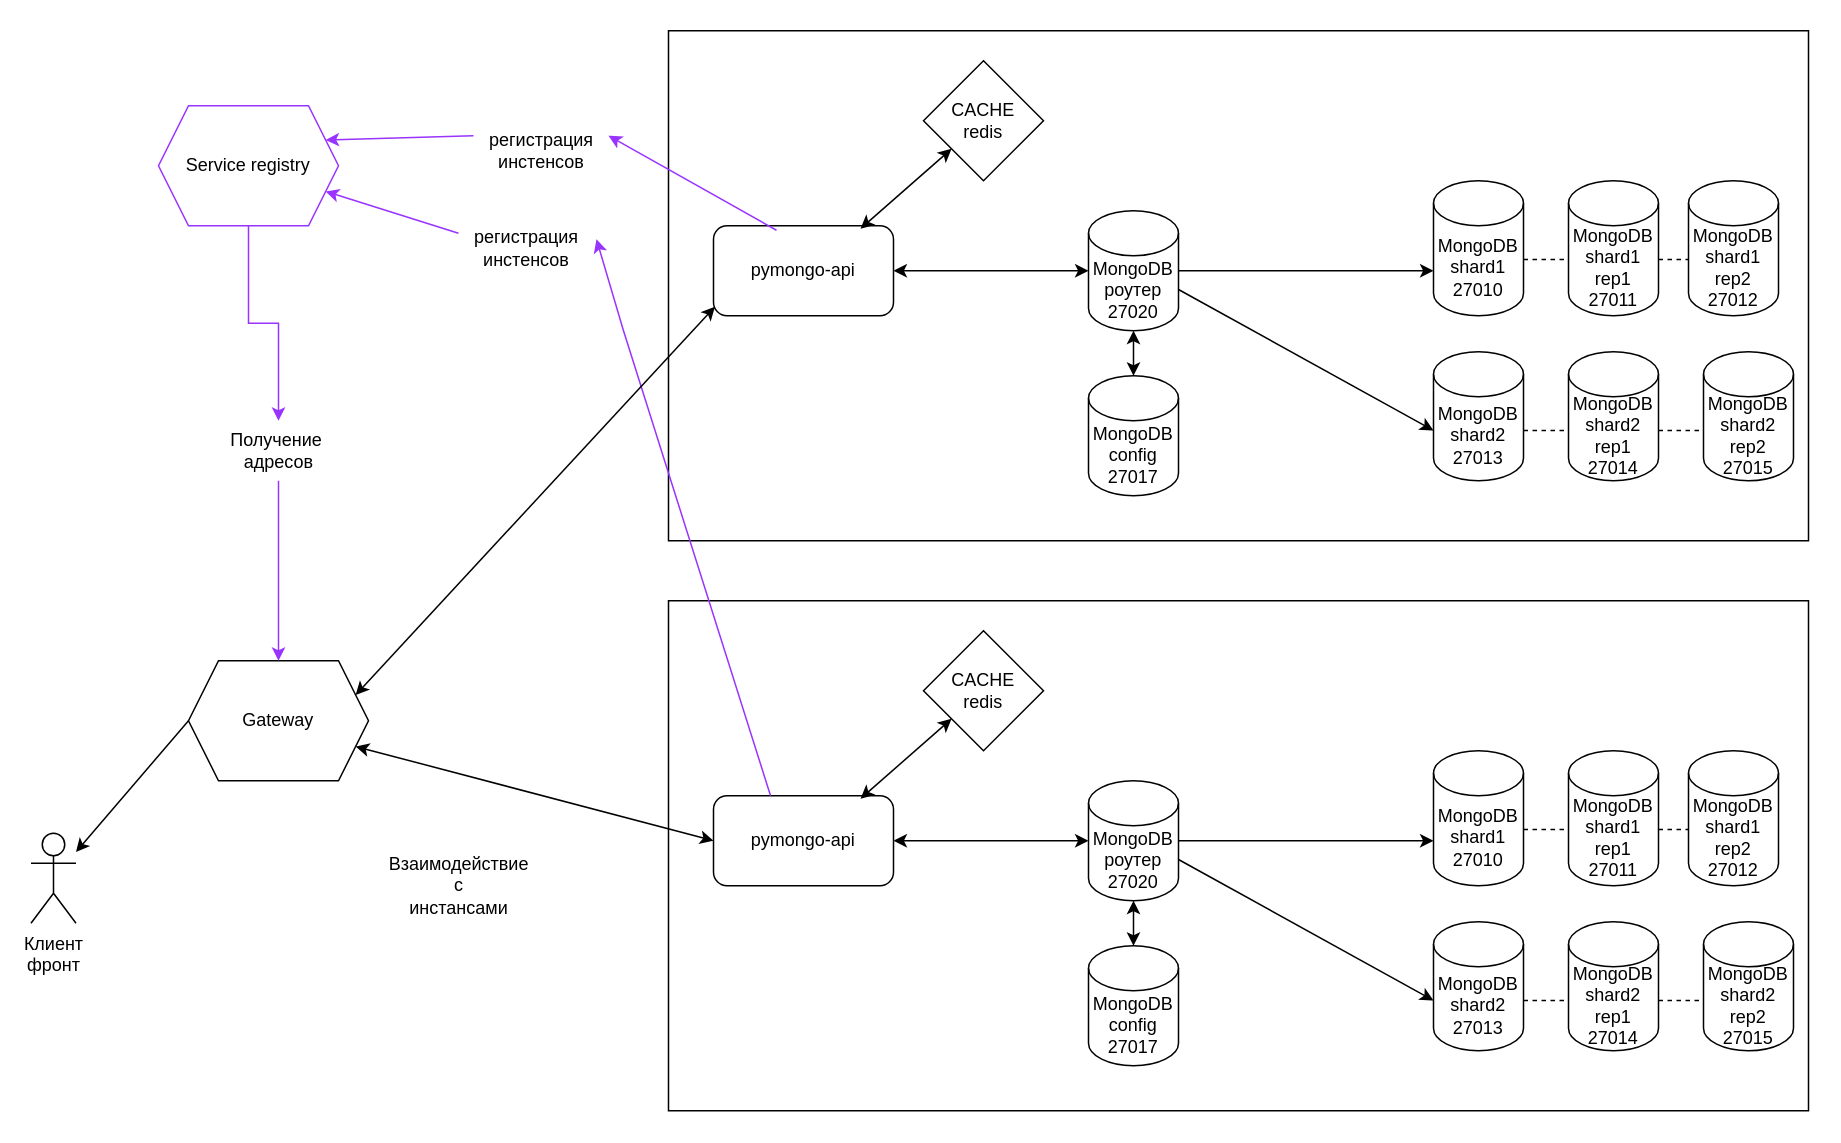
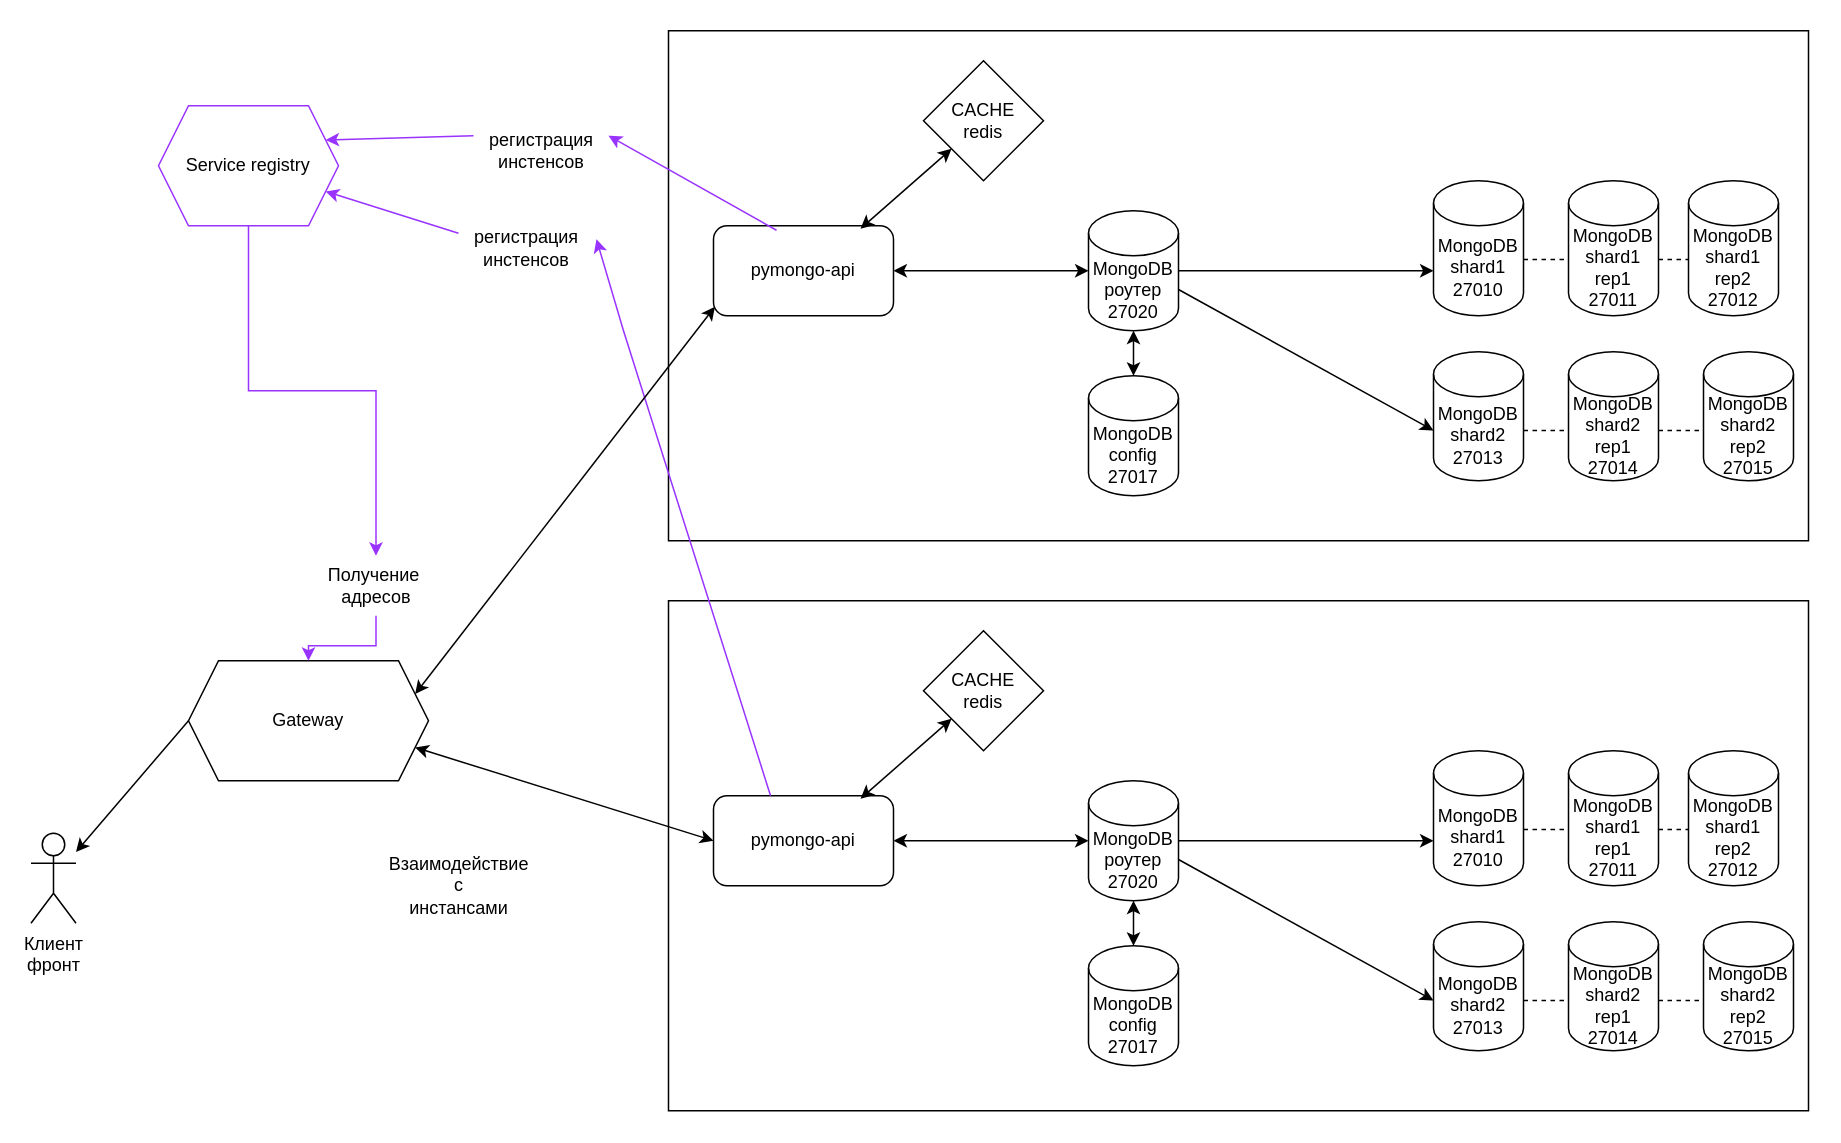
node "Получение адресов": moved (278, 451) -> (376, 586)
node "Gateway": size 180x120 -> 240x120
